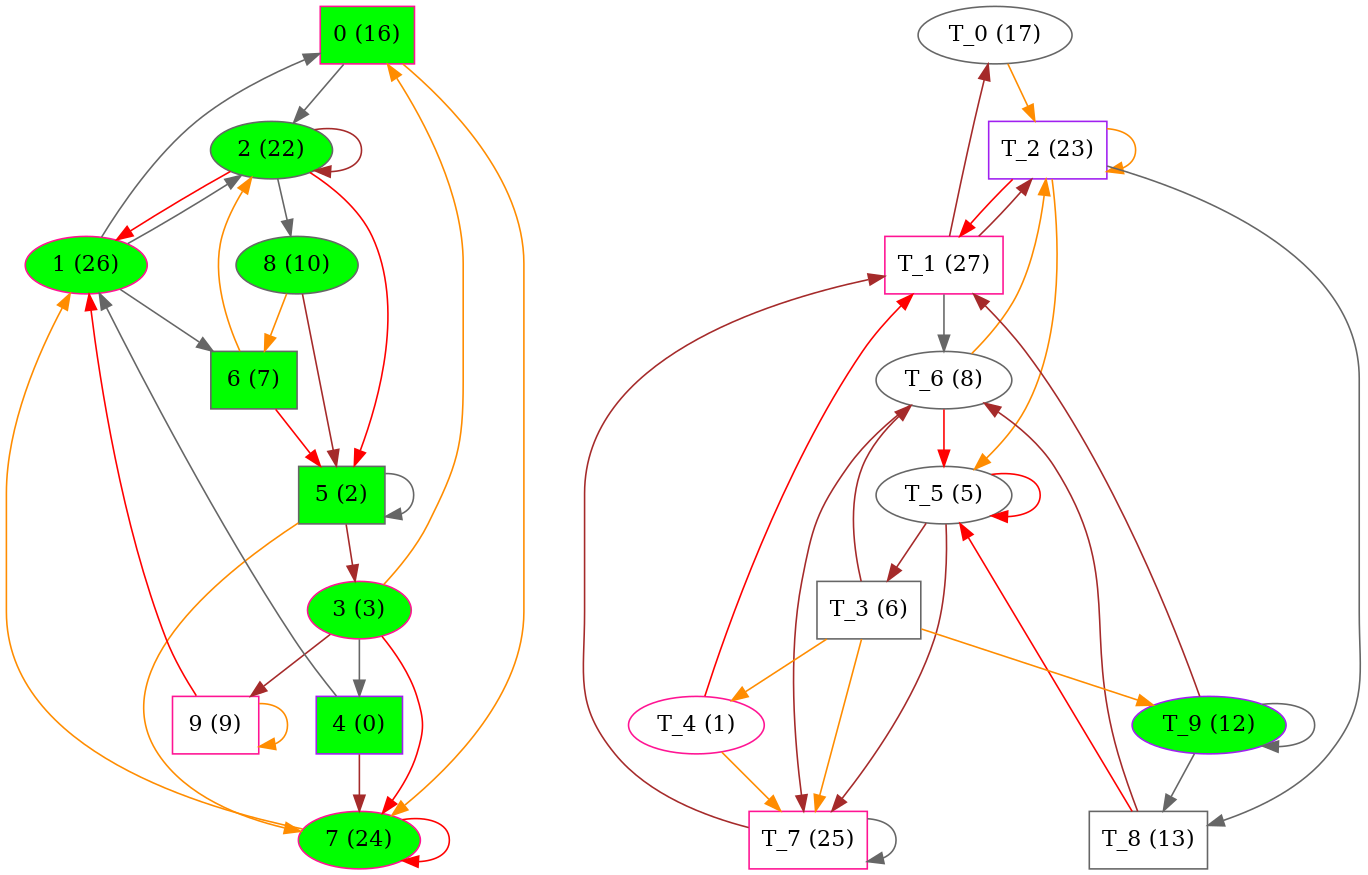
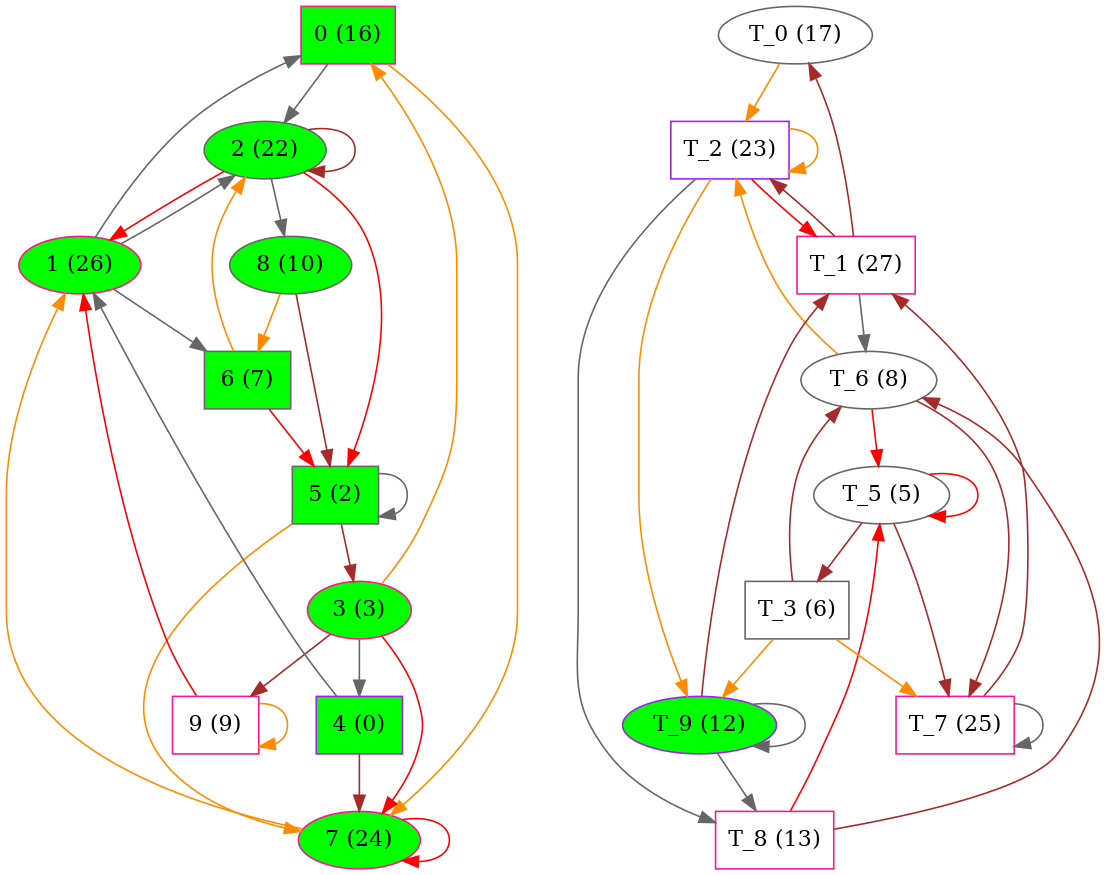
edge "T_2 (23)" -> "T_5 (5)": now "T_2 (23)" -> "T_9 (12)"
node "T_4 (1)": removed
node "T_8 (13)": color gray40 -> deeppink
